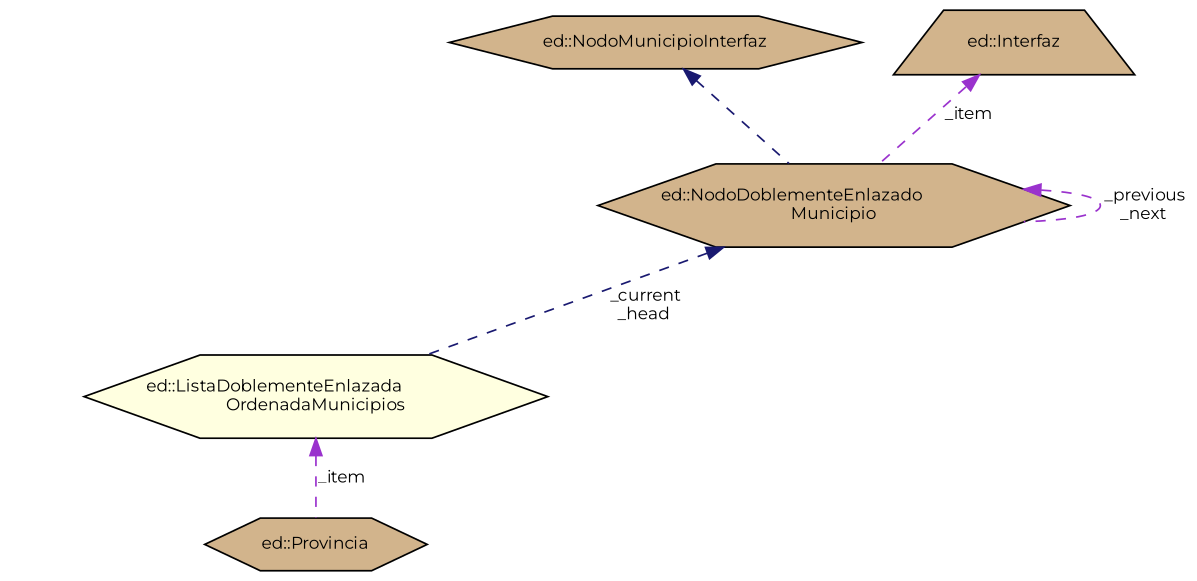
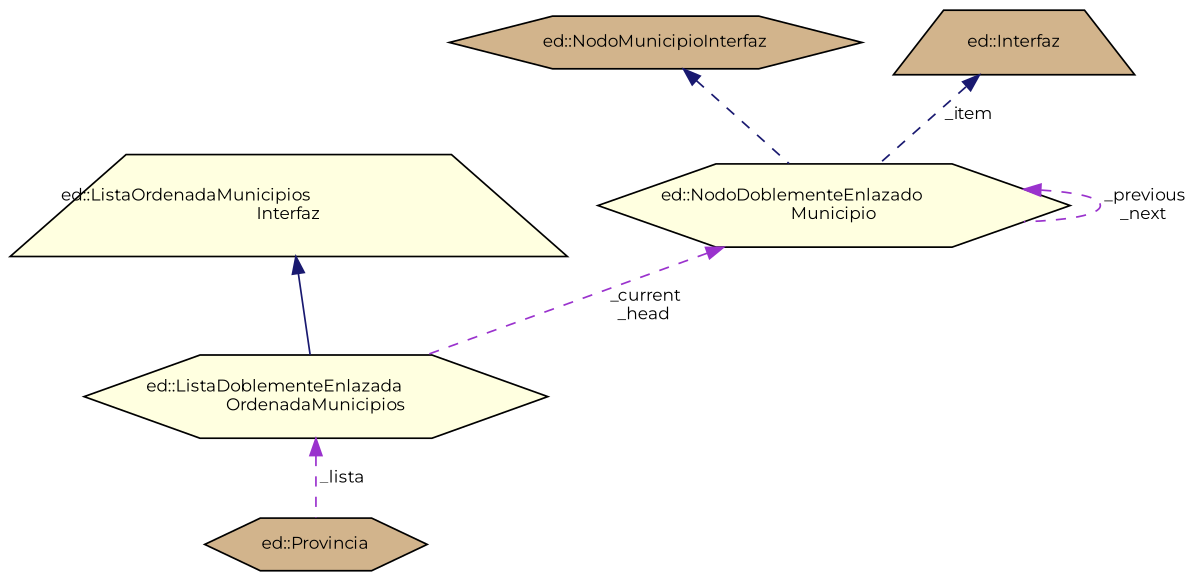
edge "ed::NodoDoblementeEnlazado Municipio" -> "ed::Interfaz": color darkorchid3 -> midnightblue
node "ed::ListaOrdenadaMunicipios Interfaz": added
node "ed::NodoDoblementeEnlazado Municipio": fillcolor tan -> lightyellow
edge "ed::ListaDoblementeEnlazada OrdenadaMunicipios" -> "ed::NodoDoblementeEnlazado Municipio": color midnightblue -> darkorchid3
edge "ed::Provincia" -> "ed::ListaDoblementeEnlazada OrdenadaMunicipios": label " _item" -> " _lista"
